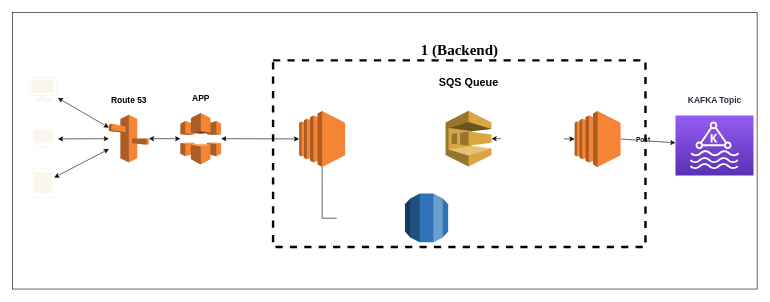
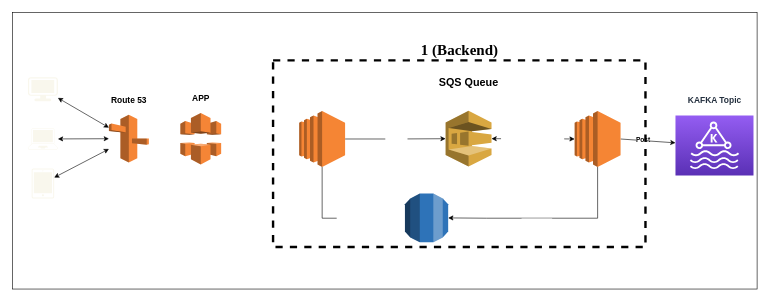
edge "Route 53" -- "APP": removed
edge "APP" -- "Producer": removed
edge "Producer" -> "SQS Queue": added, label "Send"
edge "Create" -> "Mysql": added, label "Update"
